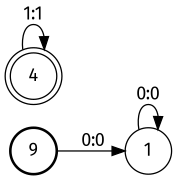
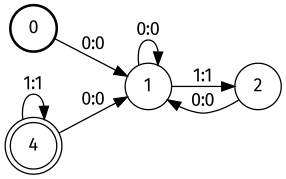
node "2": added
edge "4" -> "1": added, label "0:0"
node "9": label "9" -> "0"
